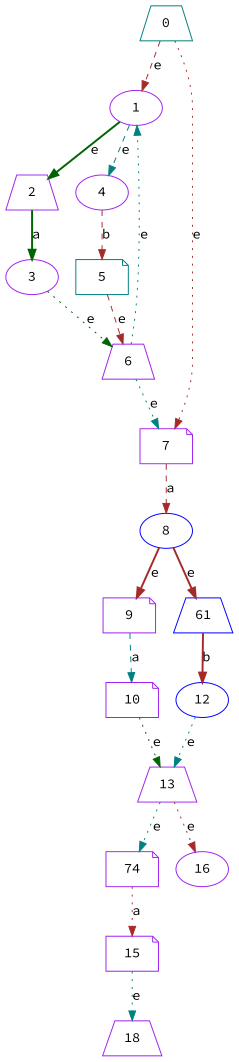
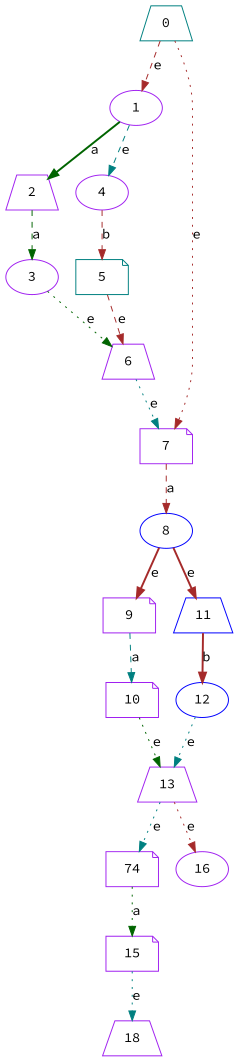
edge "1" -> "2": label "e" -> "a"
edge "2" -> "3": style bold -> dashed
edge "6" -> "1": removed, label "e"
node "61": label "61" -> "11"
edge "74" -> "15": color brown -> darkgreen
